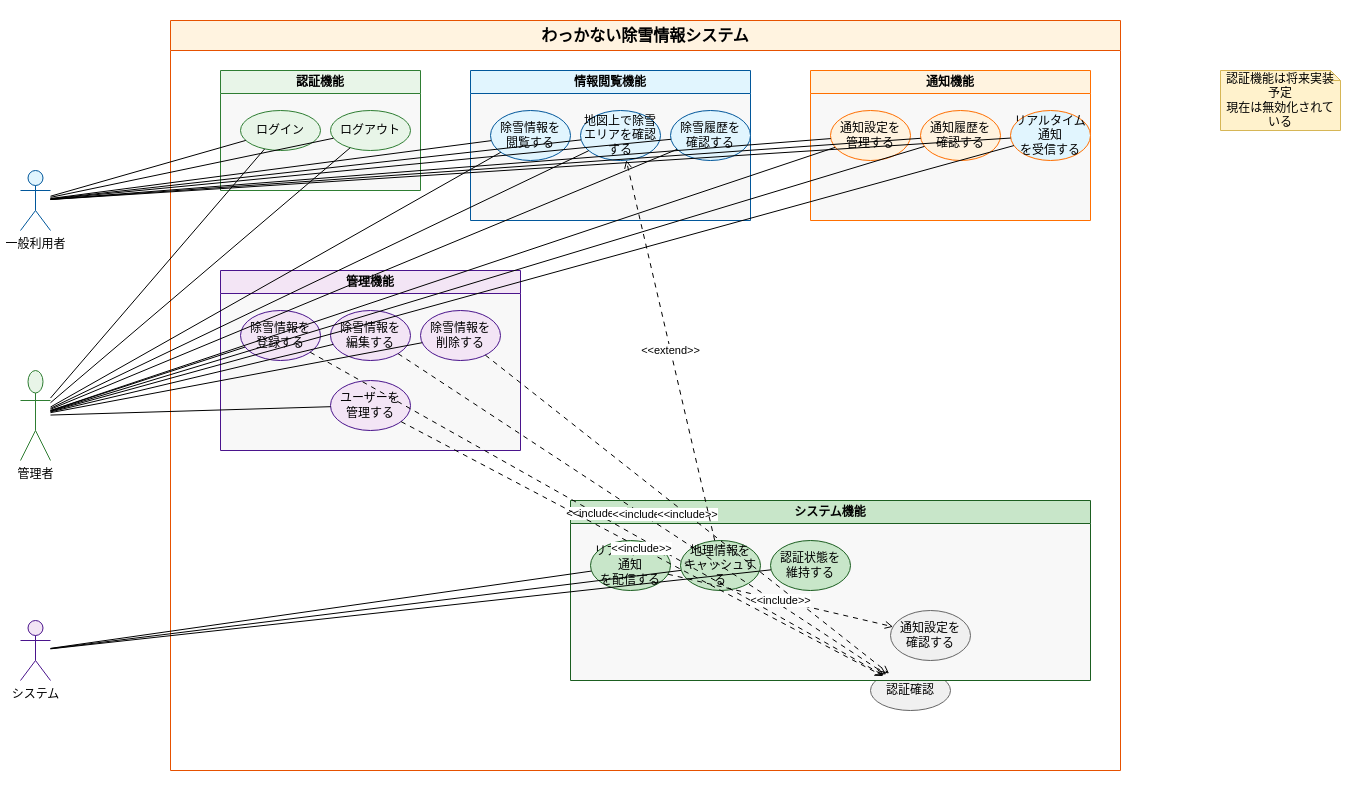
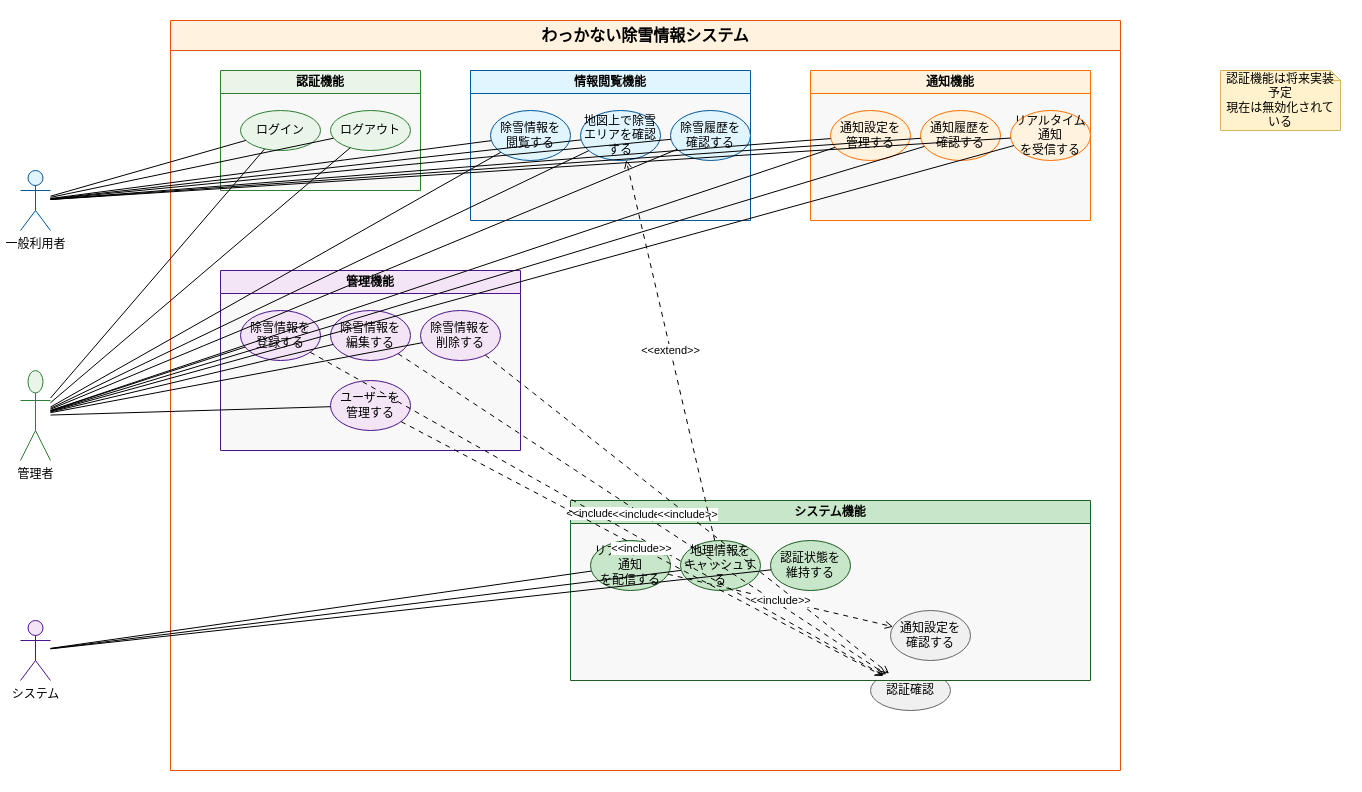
node "リアルタイム通知 を受信する": fillcolor #e1f5fe -> #fff3e0
